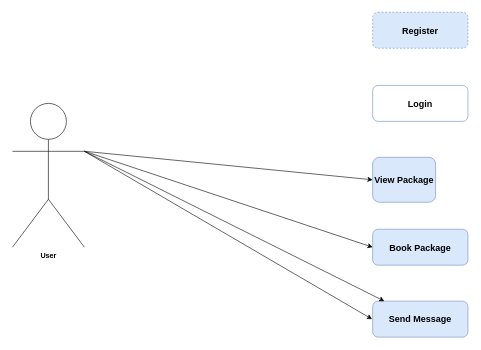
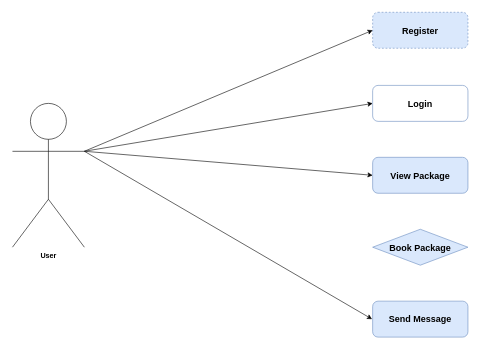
edge "User" -> "Register": added
node "View Package": size 63x45 -> 95x36
edge "User" -> "Book Package": removed
node "Book Package": shape rounded rectangle -> diamond
edge "User" -> "Send Message": now "User" -> "Login"
